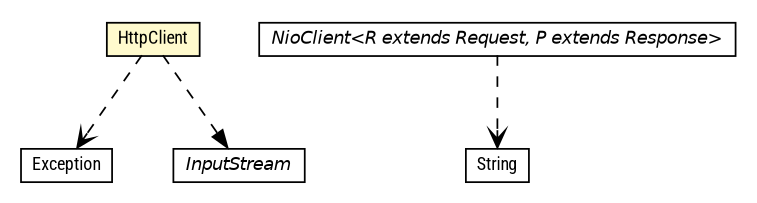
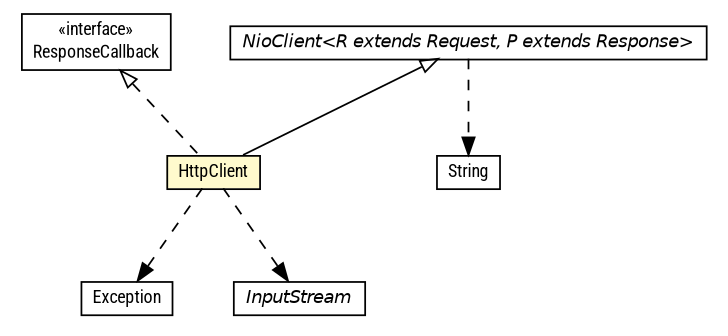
node "ResponseCallback": added
edge "NioClient<R extends Request, P extends Response>" -> "String": arrowhead open -> normal
edge "HttpClient" -> "Exception": arrowhead open -> normal
edge "HttpClient" -> "NioClient<R extends Request, P extends Response>": added
